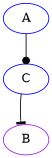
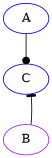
edge "C" -> "B": reversed
